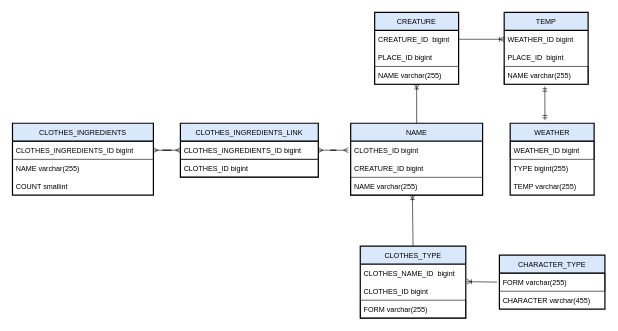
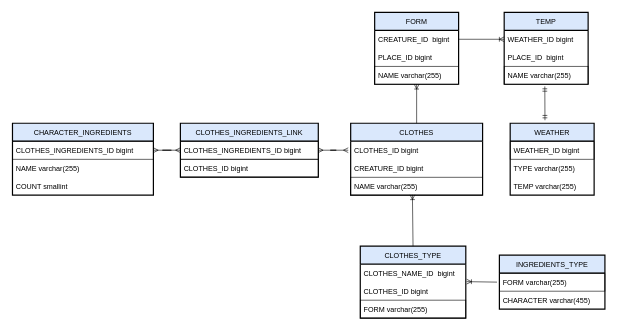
node "CREATURE": label "CREATURE" -> "FORM"
node "CLOTHES_INGREDIENTS": label "CLOTHES_INGREDIENTS" -> "CHARACTER_INGREDIENTS"
node "NAME": label "NAME" -> "CLOTHES"
node "TYPE bigint(255)": label "TYPE bigint(255)" -> "TYPE varchar(255)"
node "CHARACTER_TYPE": label "CHARACTER_TYPE" -> "INGREDIENTS_TYPE"
